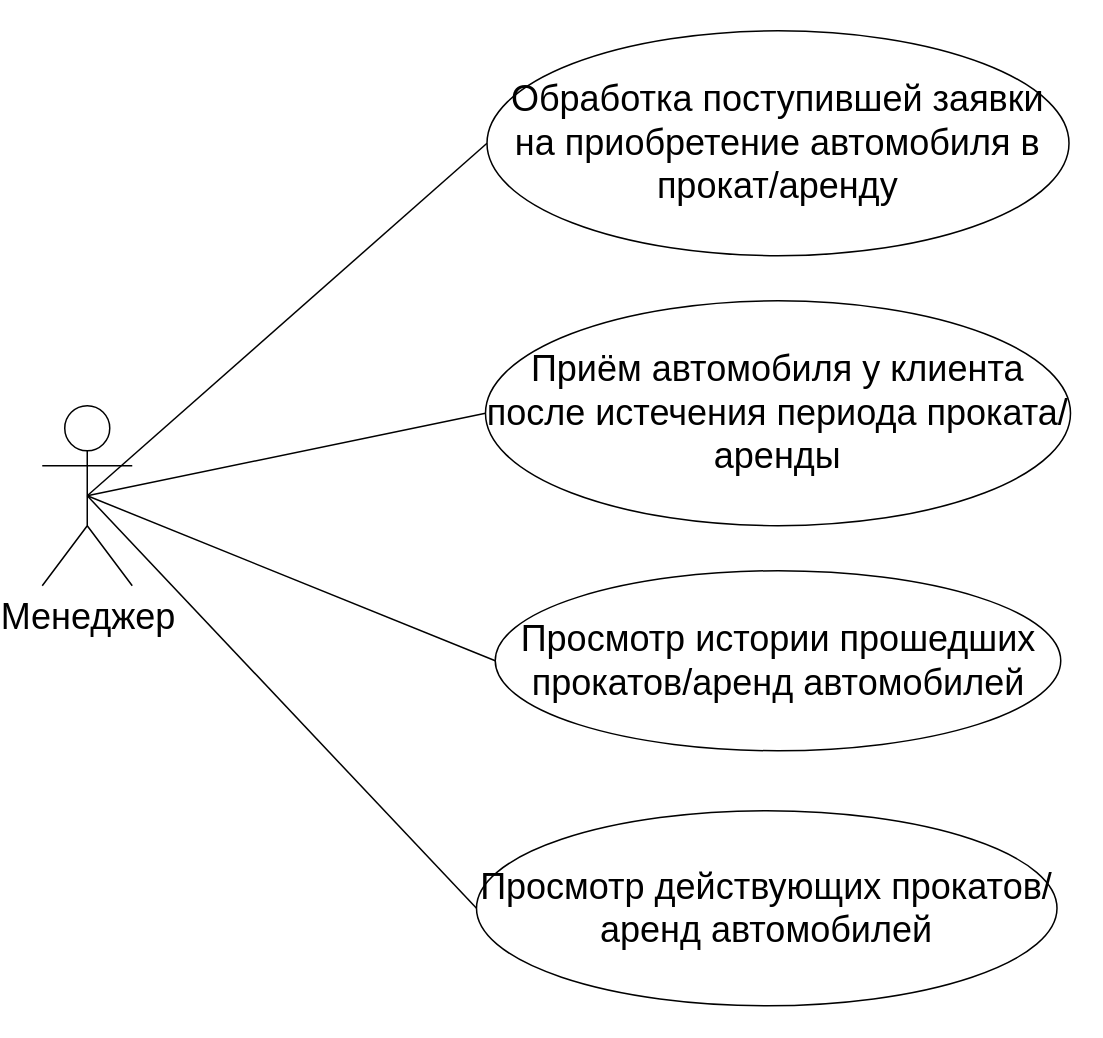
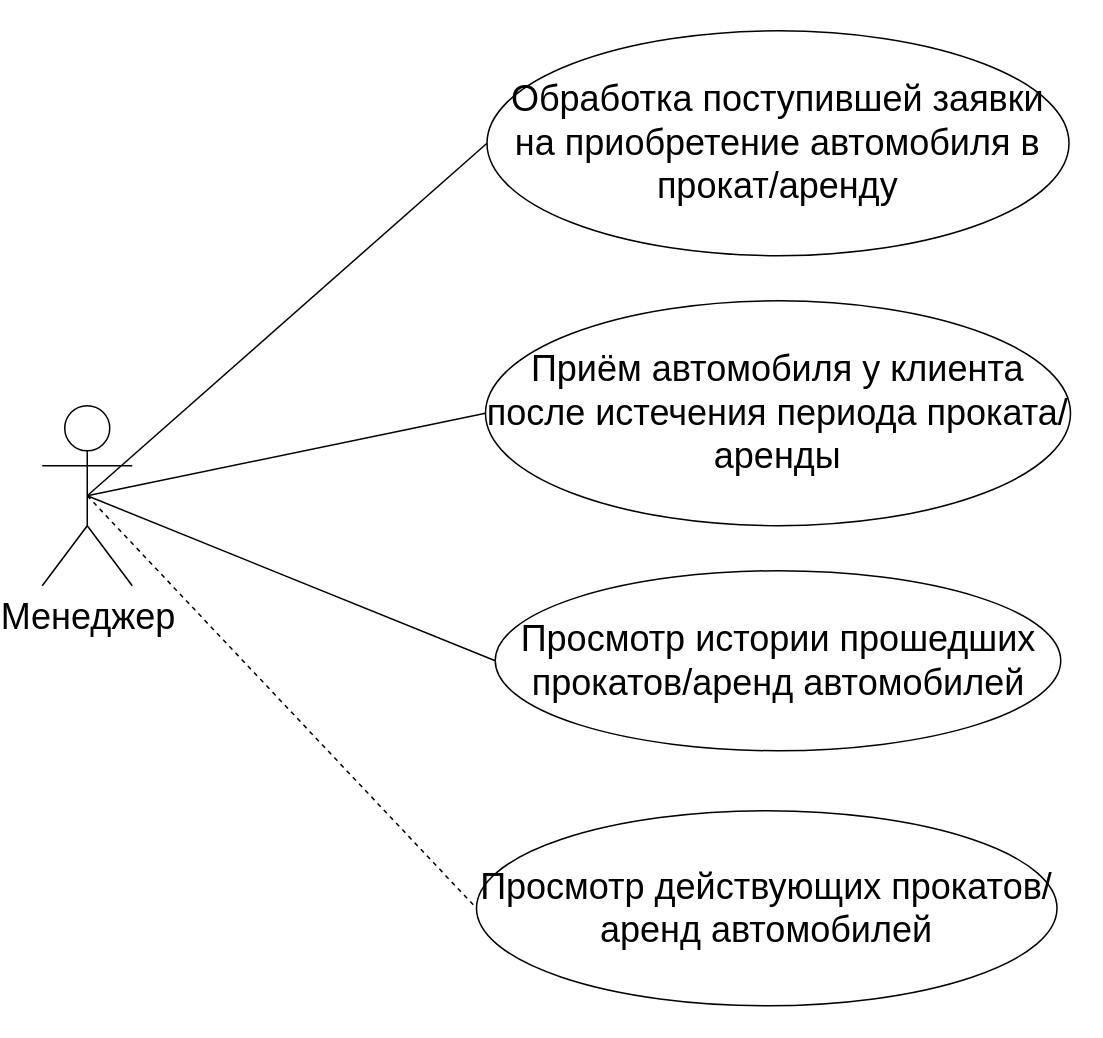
edge "Менеджер" -- "Просмотр действующих прокатов/аренд автомобилей": style solid -> dashed
